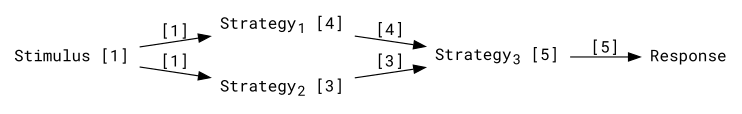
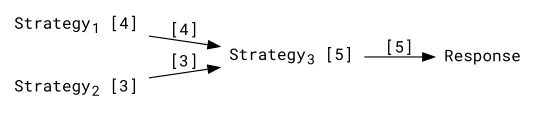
node "Stimulus [1]": removed
